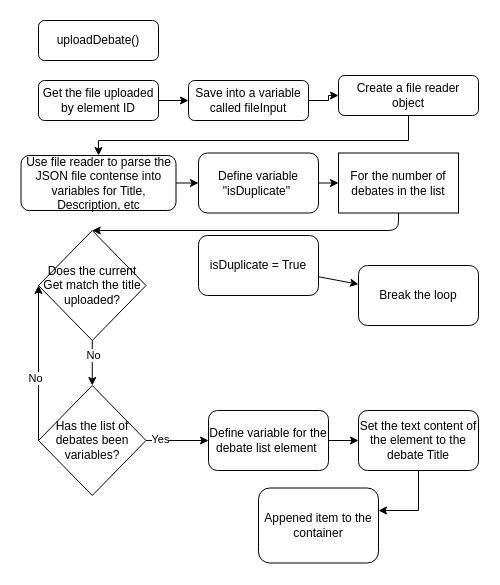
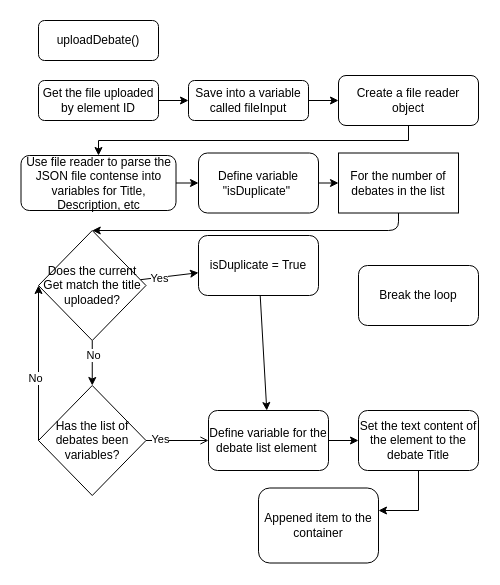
node "Create a file reader object": size 140x40 -> 140x50
edge "Does the current Get match the title uploaded?" -> "isDuplicate = True": added, label "Yes"
edge "isDuplicate = True" -> "Break the loop": now "isDuplicate = True" -> "Define variable for the debate list element"
edge "Has the list of debates been variables?" -> "Define variable for the debate list element": arrowhead classic -> open
